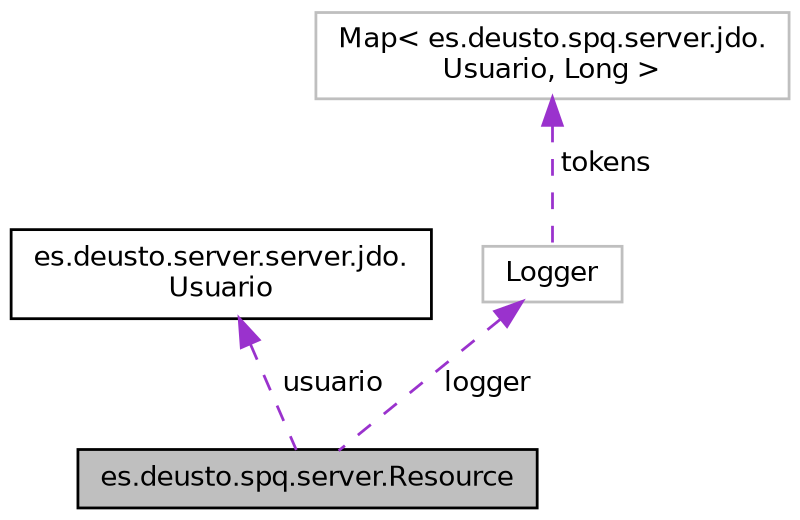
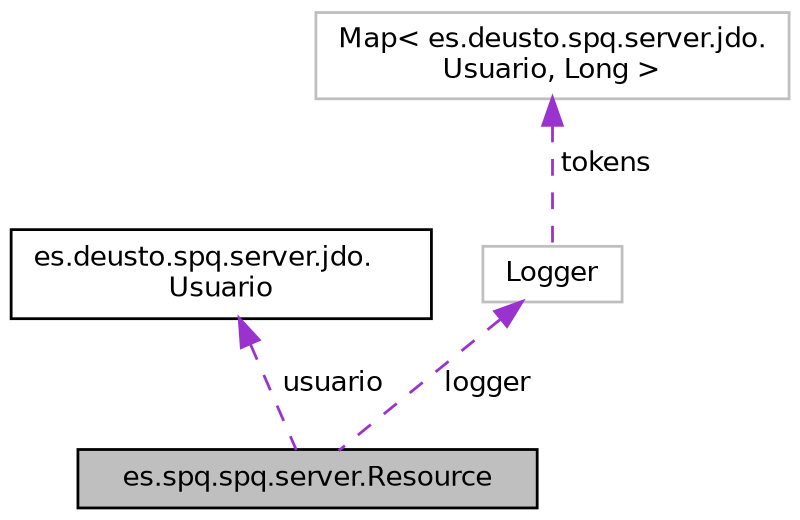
node "es.deusto.server.server.jdo. Usuario": label "es.deusto.server.server.jdo. Usuario" -> "es.deusto.spq.server.jdo. Usuario"
node "es.deusto.spq.server.Resource": label "es.deusto.spq.server.Resource" -> "es.spq.spq.server.Resource"
